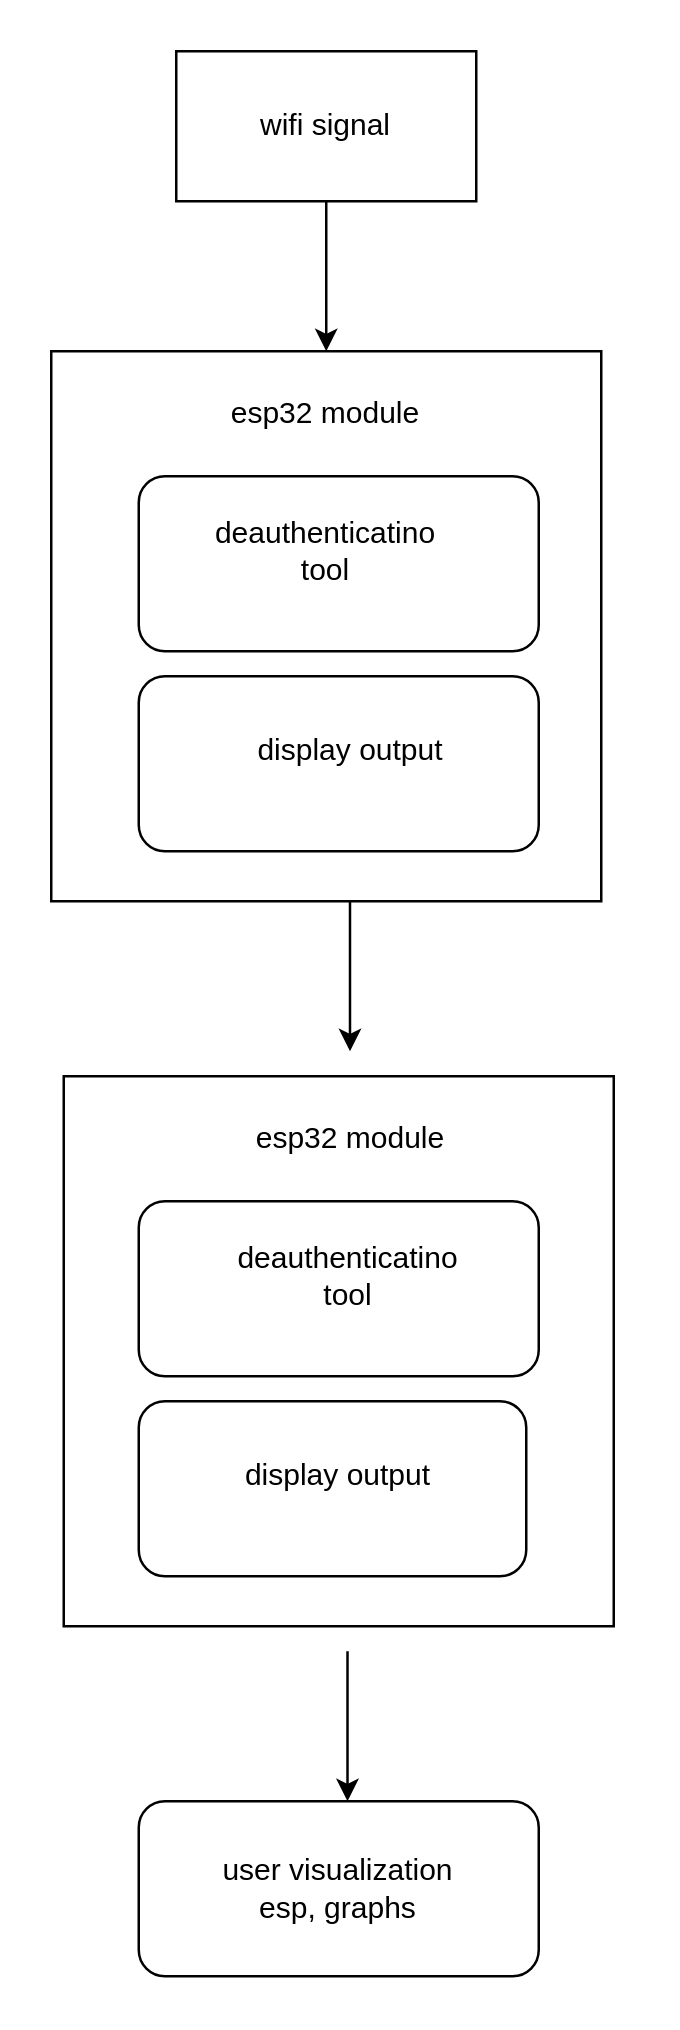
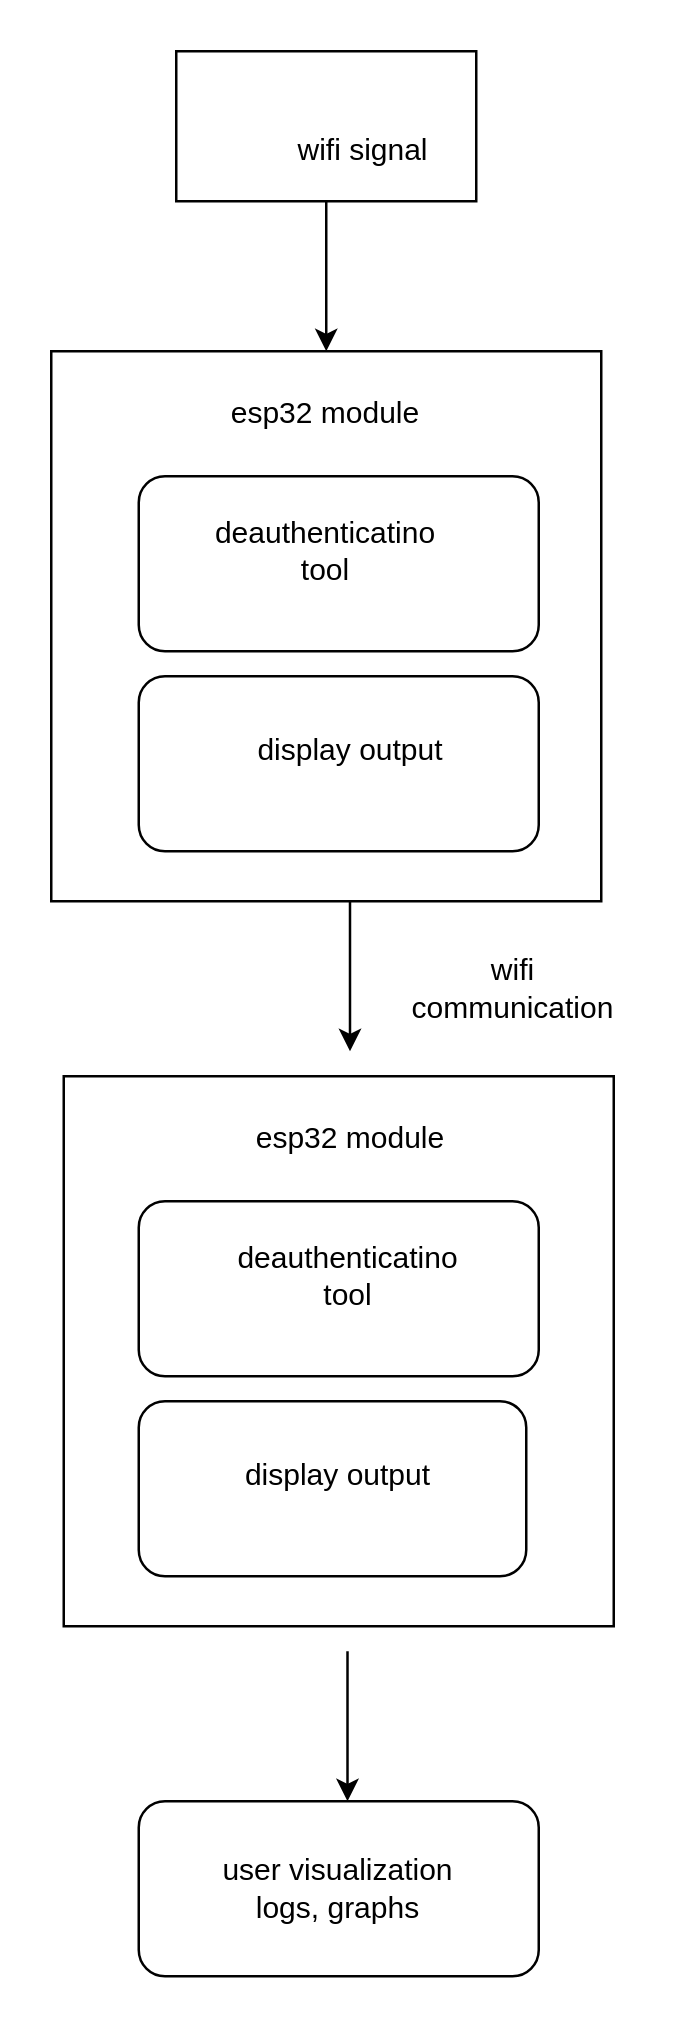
node "wifi signal": moved (326, 126) -> (364, 151)
node "wifi communication": added
node "user visualization esp, graphs": label "user visualization esp, graphs" -> "user visualization logs, graphs"
